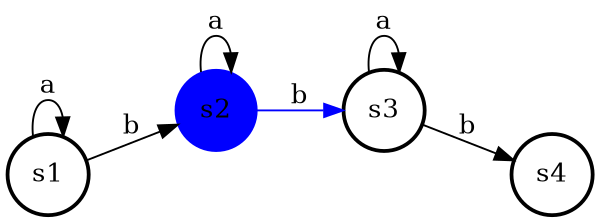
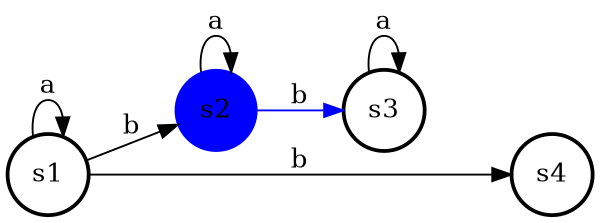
edge "s3" -> "s4": now "s1" -> "s4"
